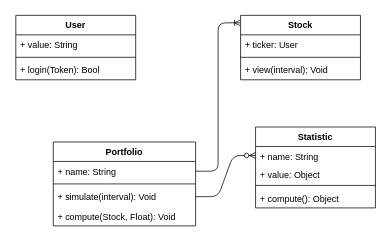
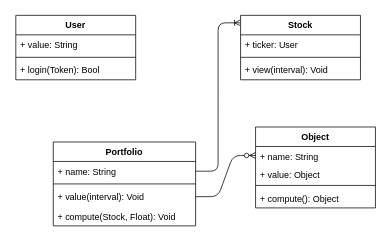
node "Statistic": label "Statistic" -> "Object"
node "+ simulate(interval): Void": label "+ simulate(interval): Void" -> "+ value(interval): Void"
